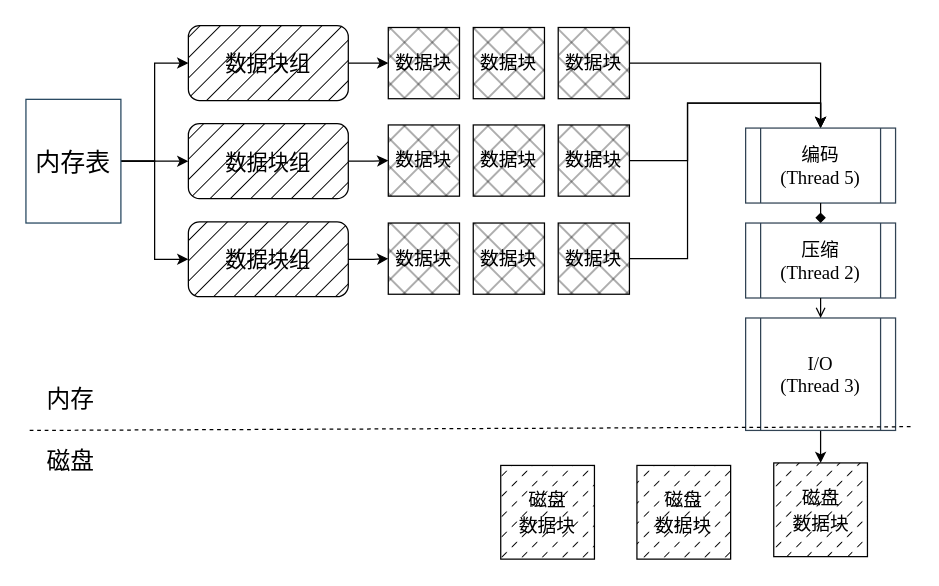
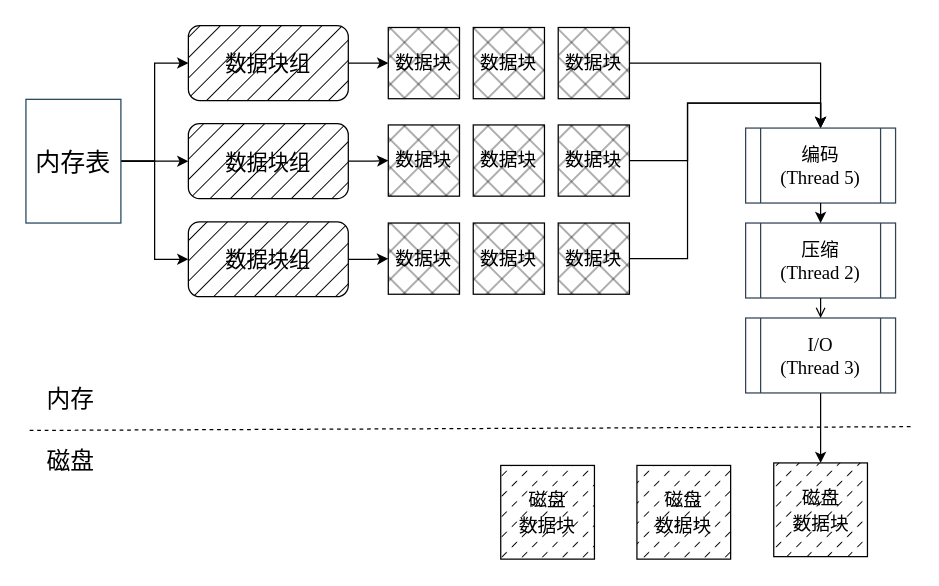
edge "编码 (Thread 5)" -> "压缩 (Thread 2)": arrowhead diamond -> classic
node "I/O (Thread 3)": size 150x113 -> 150x75
